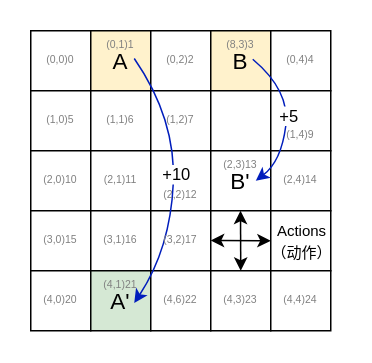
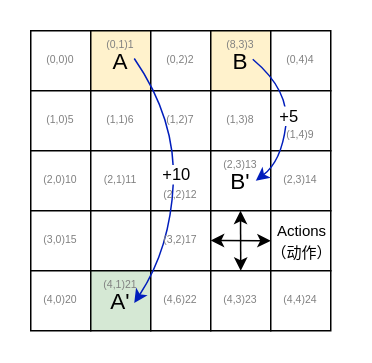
node "(1,3)8": added
node "(2,4)14": label "(2,4)14" -> "(2,3)14"
node "(3,1)16": removed
